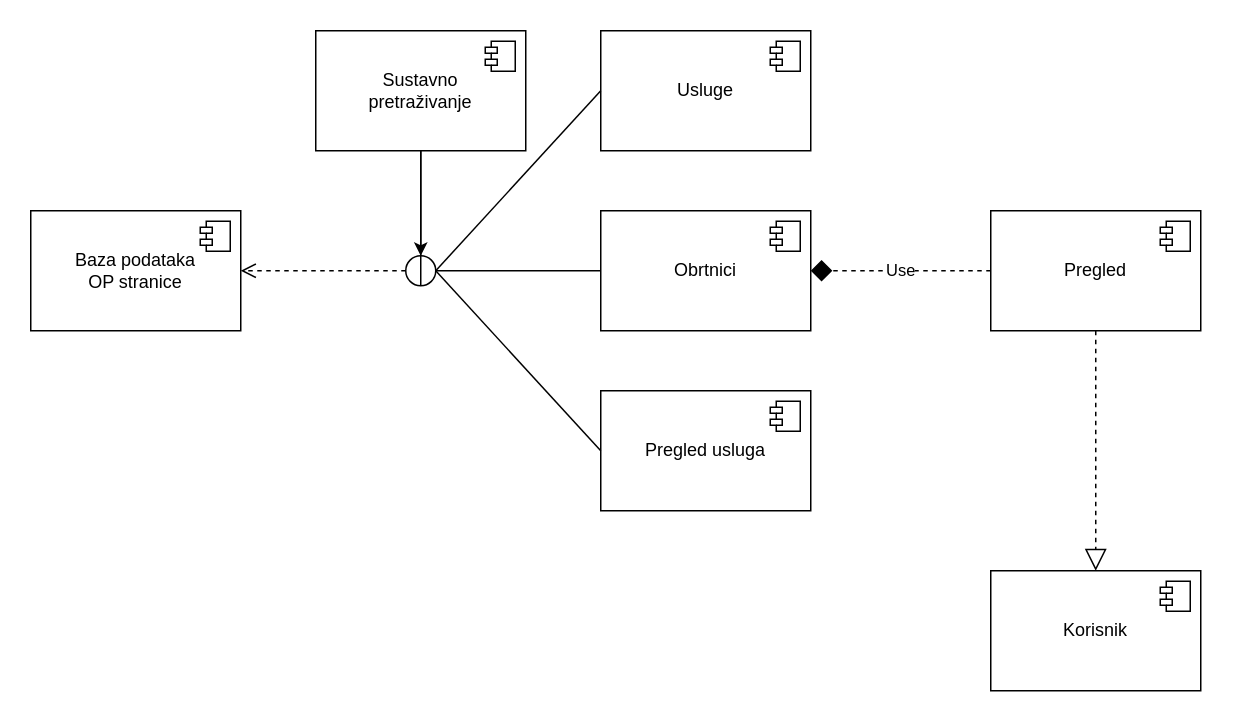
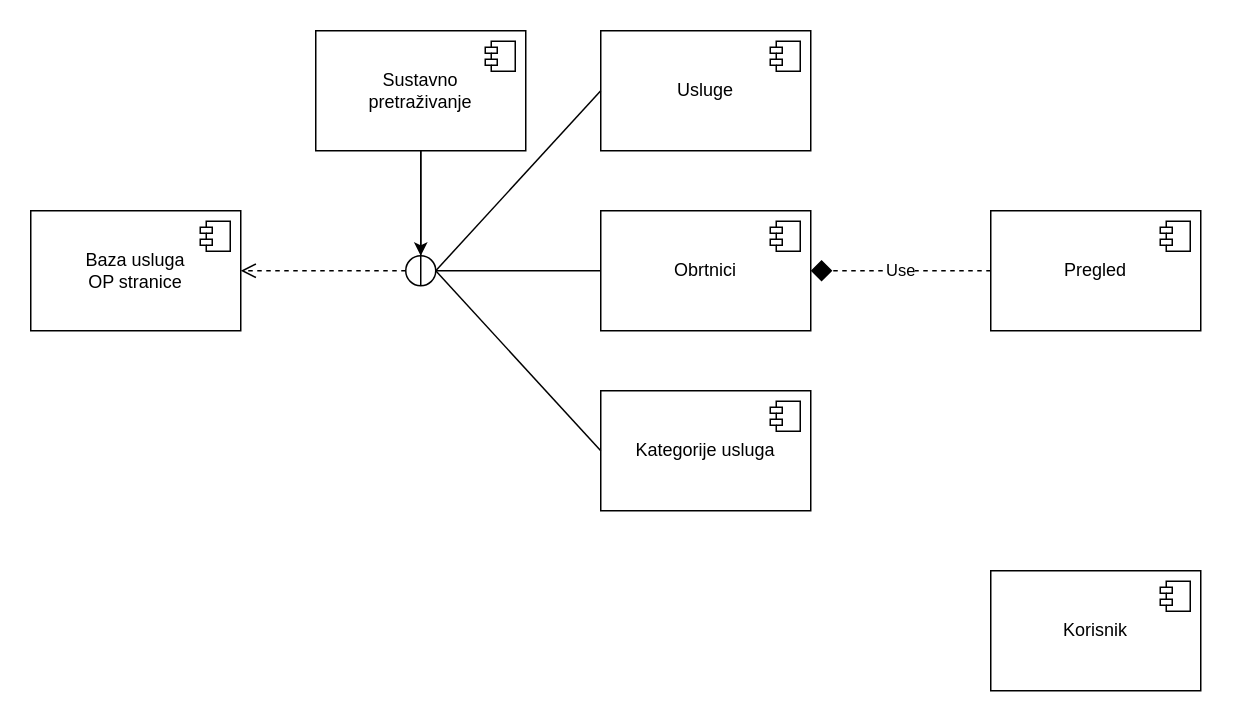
node "Baza podataka OP stranice": label "Baza podataka OP stranice" -> "Baza usluga OP stranice"
edge "Pregled" -> "Korisnik": removed
node "Pregled usluga": label "Pregled usluga" -> "Kategorije usluga"
